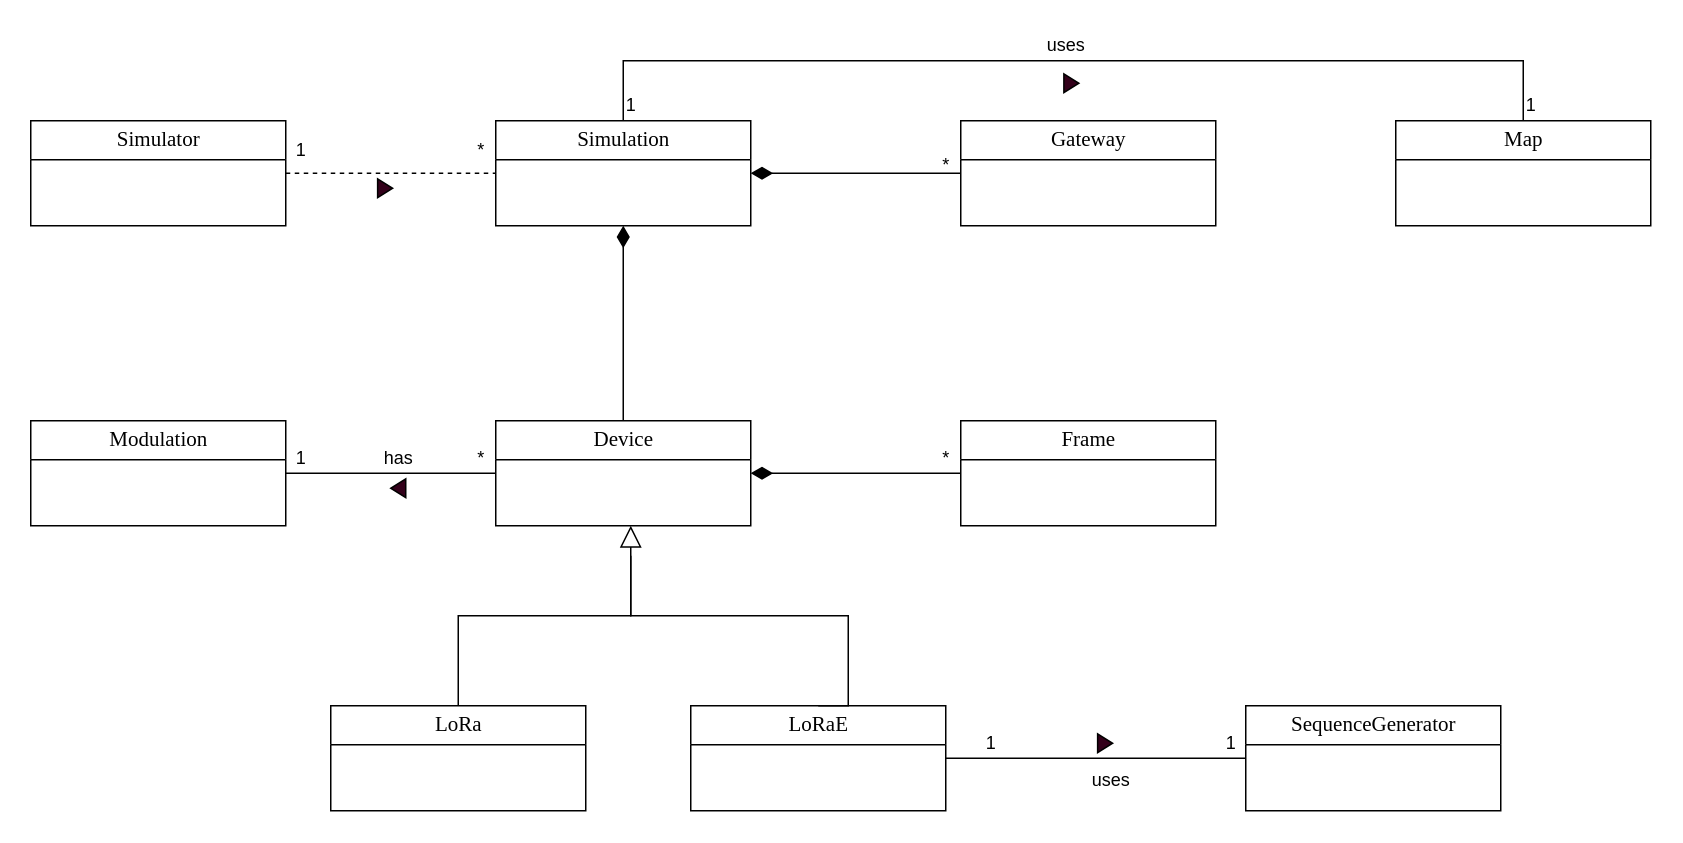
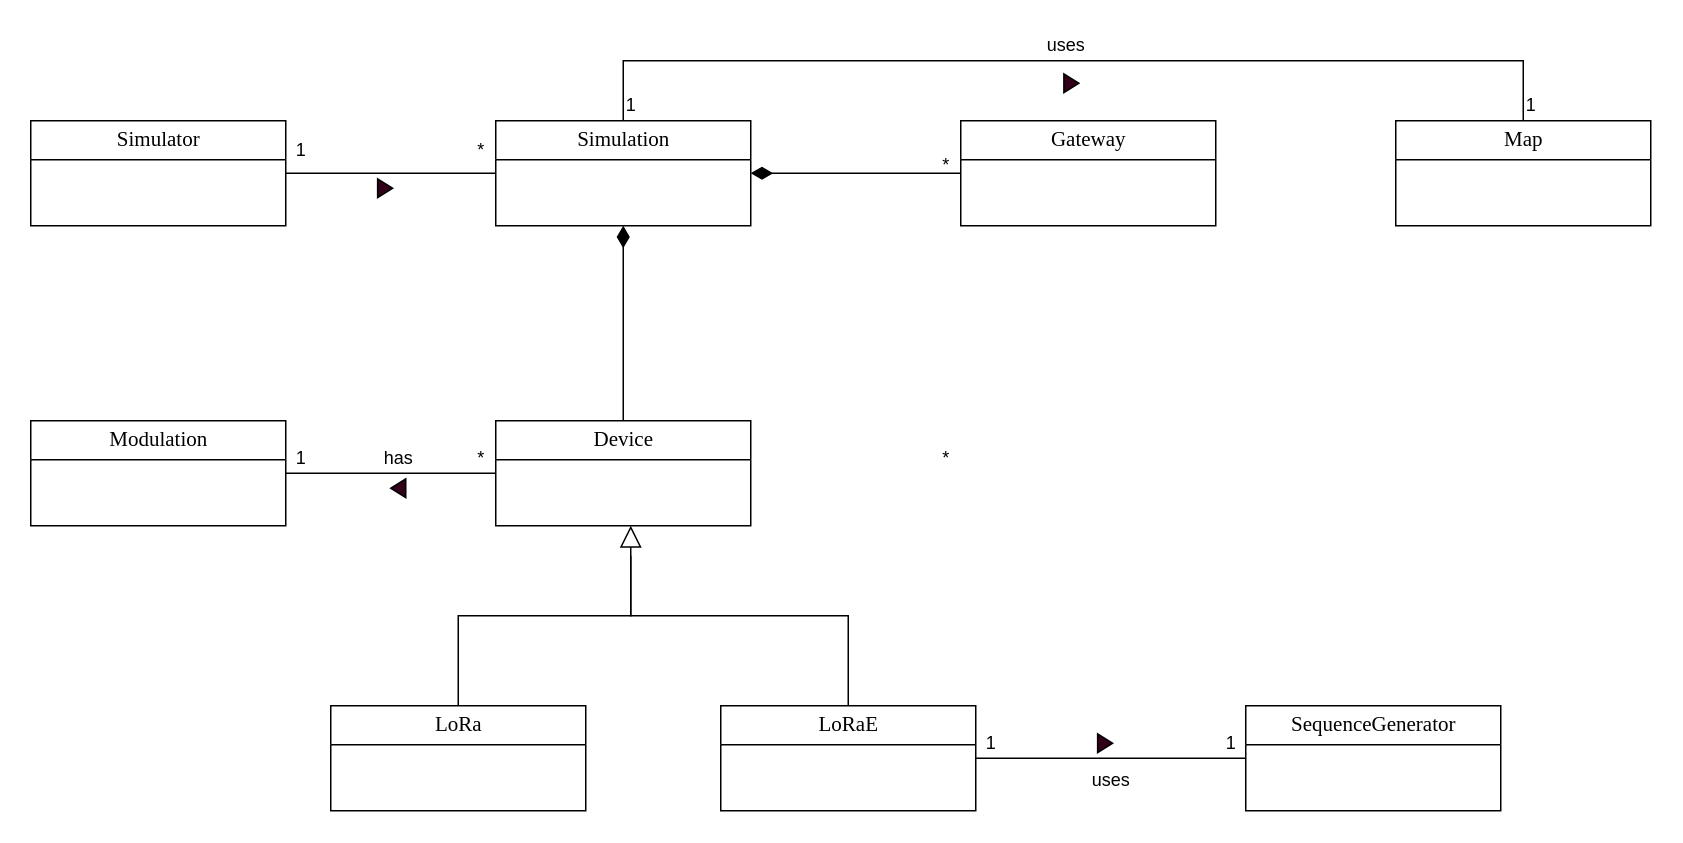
edge "Simulator" -- "Simulation": style dashed -> solid
edge "Frame" -> "Device": removed
node "Frame": removed
node "LoRaE": moved (818, 758) -> (848, 758)
